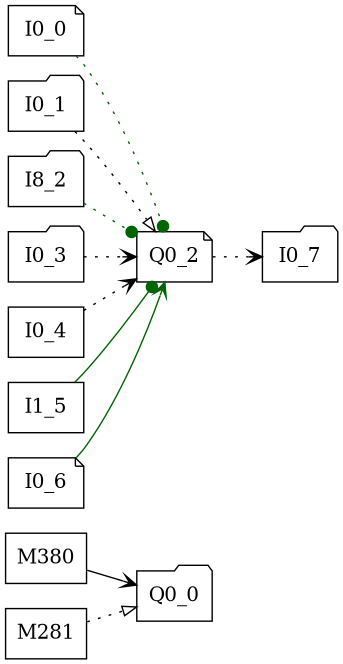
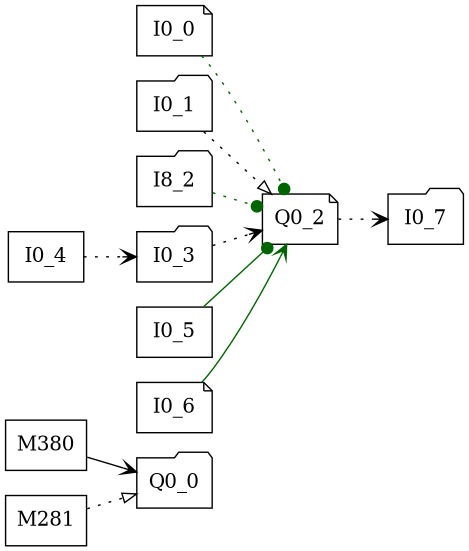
edge "I0_4" -> "Q0_2": now "I0_4" -> "I0_3"
node "I1_5": label "I1_5" -> "I0_5"
